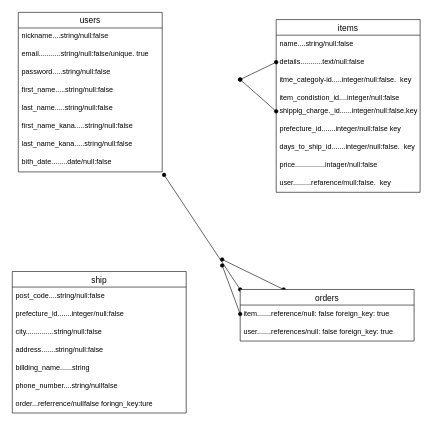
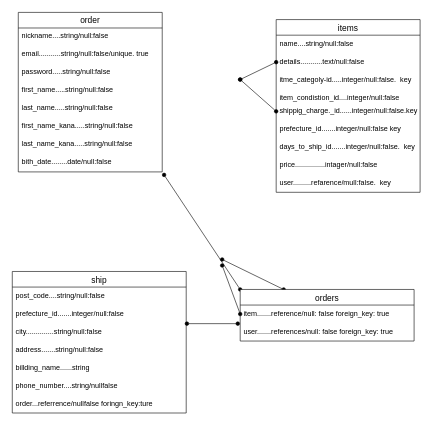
node "users": label "users" -> "order"
edge "item.......reference/null: false foreign_key: true" -- "city..............string/null:false": added
